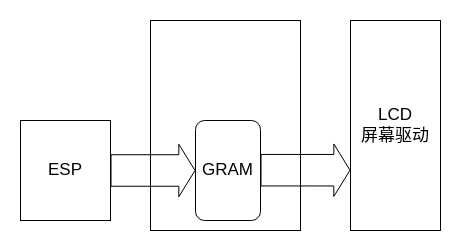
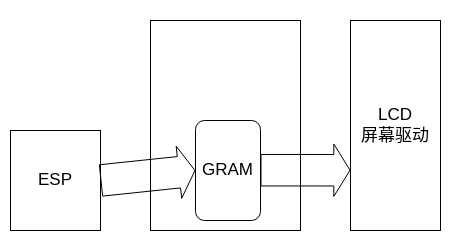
node "ESP": moved (66, 171) -> (56, 181)
